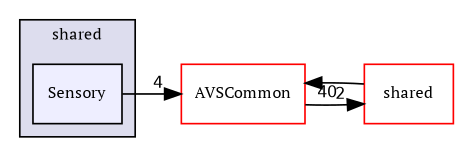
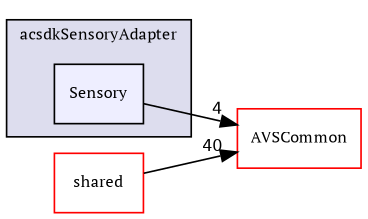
cluster "shared": label "shared" -> "acsdkSensoryAdapter"
edge "AVSCommon" -> "shared": removed
